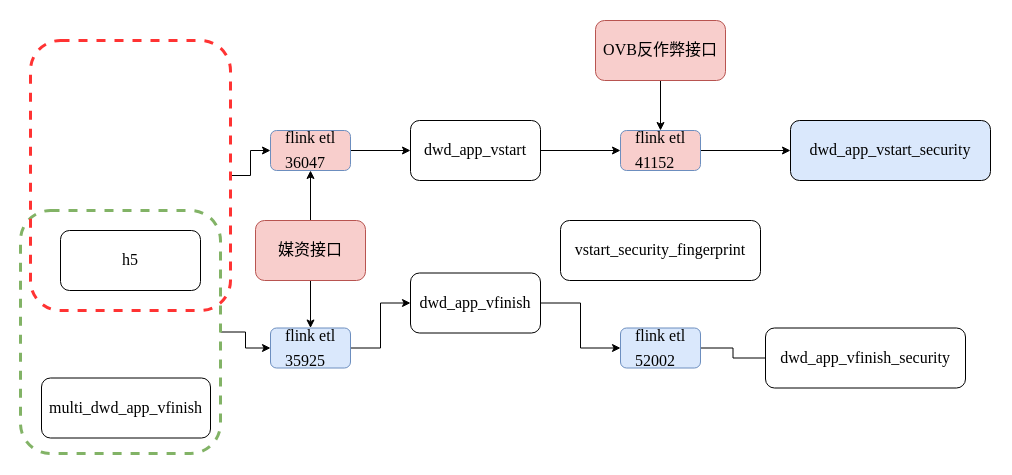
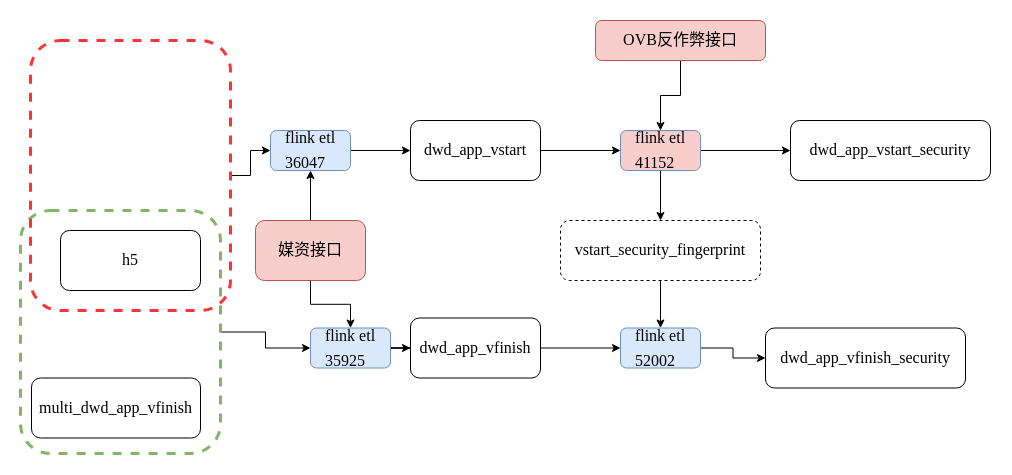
node "OVB反作弊接口": size 130x60 -> 170x40
node "flink etl 36047": fillcolor #f8cecc -> #dae8fc
node "dwd_app_vstart_security": fillcolor #dae8fc -> #ffffff
edge "flink etl 41152" -> "vstart_security_fingerprint": added
node "vstart_security_fingerprint": style solid -> dashed
edge "vstart_security_fingerprint" -> "flink etl 52002": added
node "dwd_app_vfinish": moved (476, 303) -> (476, 348)
node "flink etl 35925": moved (311, 348) -> (351, 348)
edge "flink etl 52002" -- "dwd_app_vfinish_security": arrowhead none -> classic
node "multi_dwd_app_vfinish": moved (126, 408) -> (116, 408)
